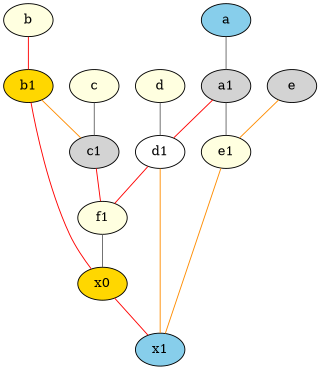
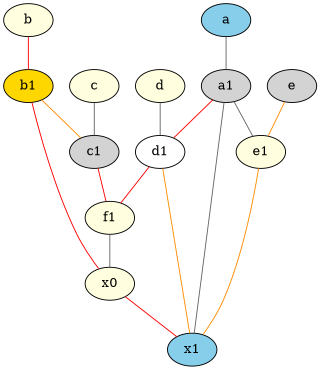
edge "a1" -- "x1": added
node "x0": fillcolor gold -> lightyellow
